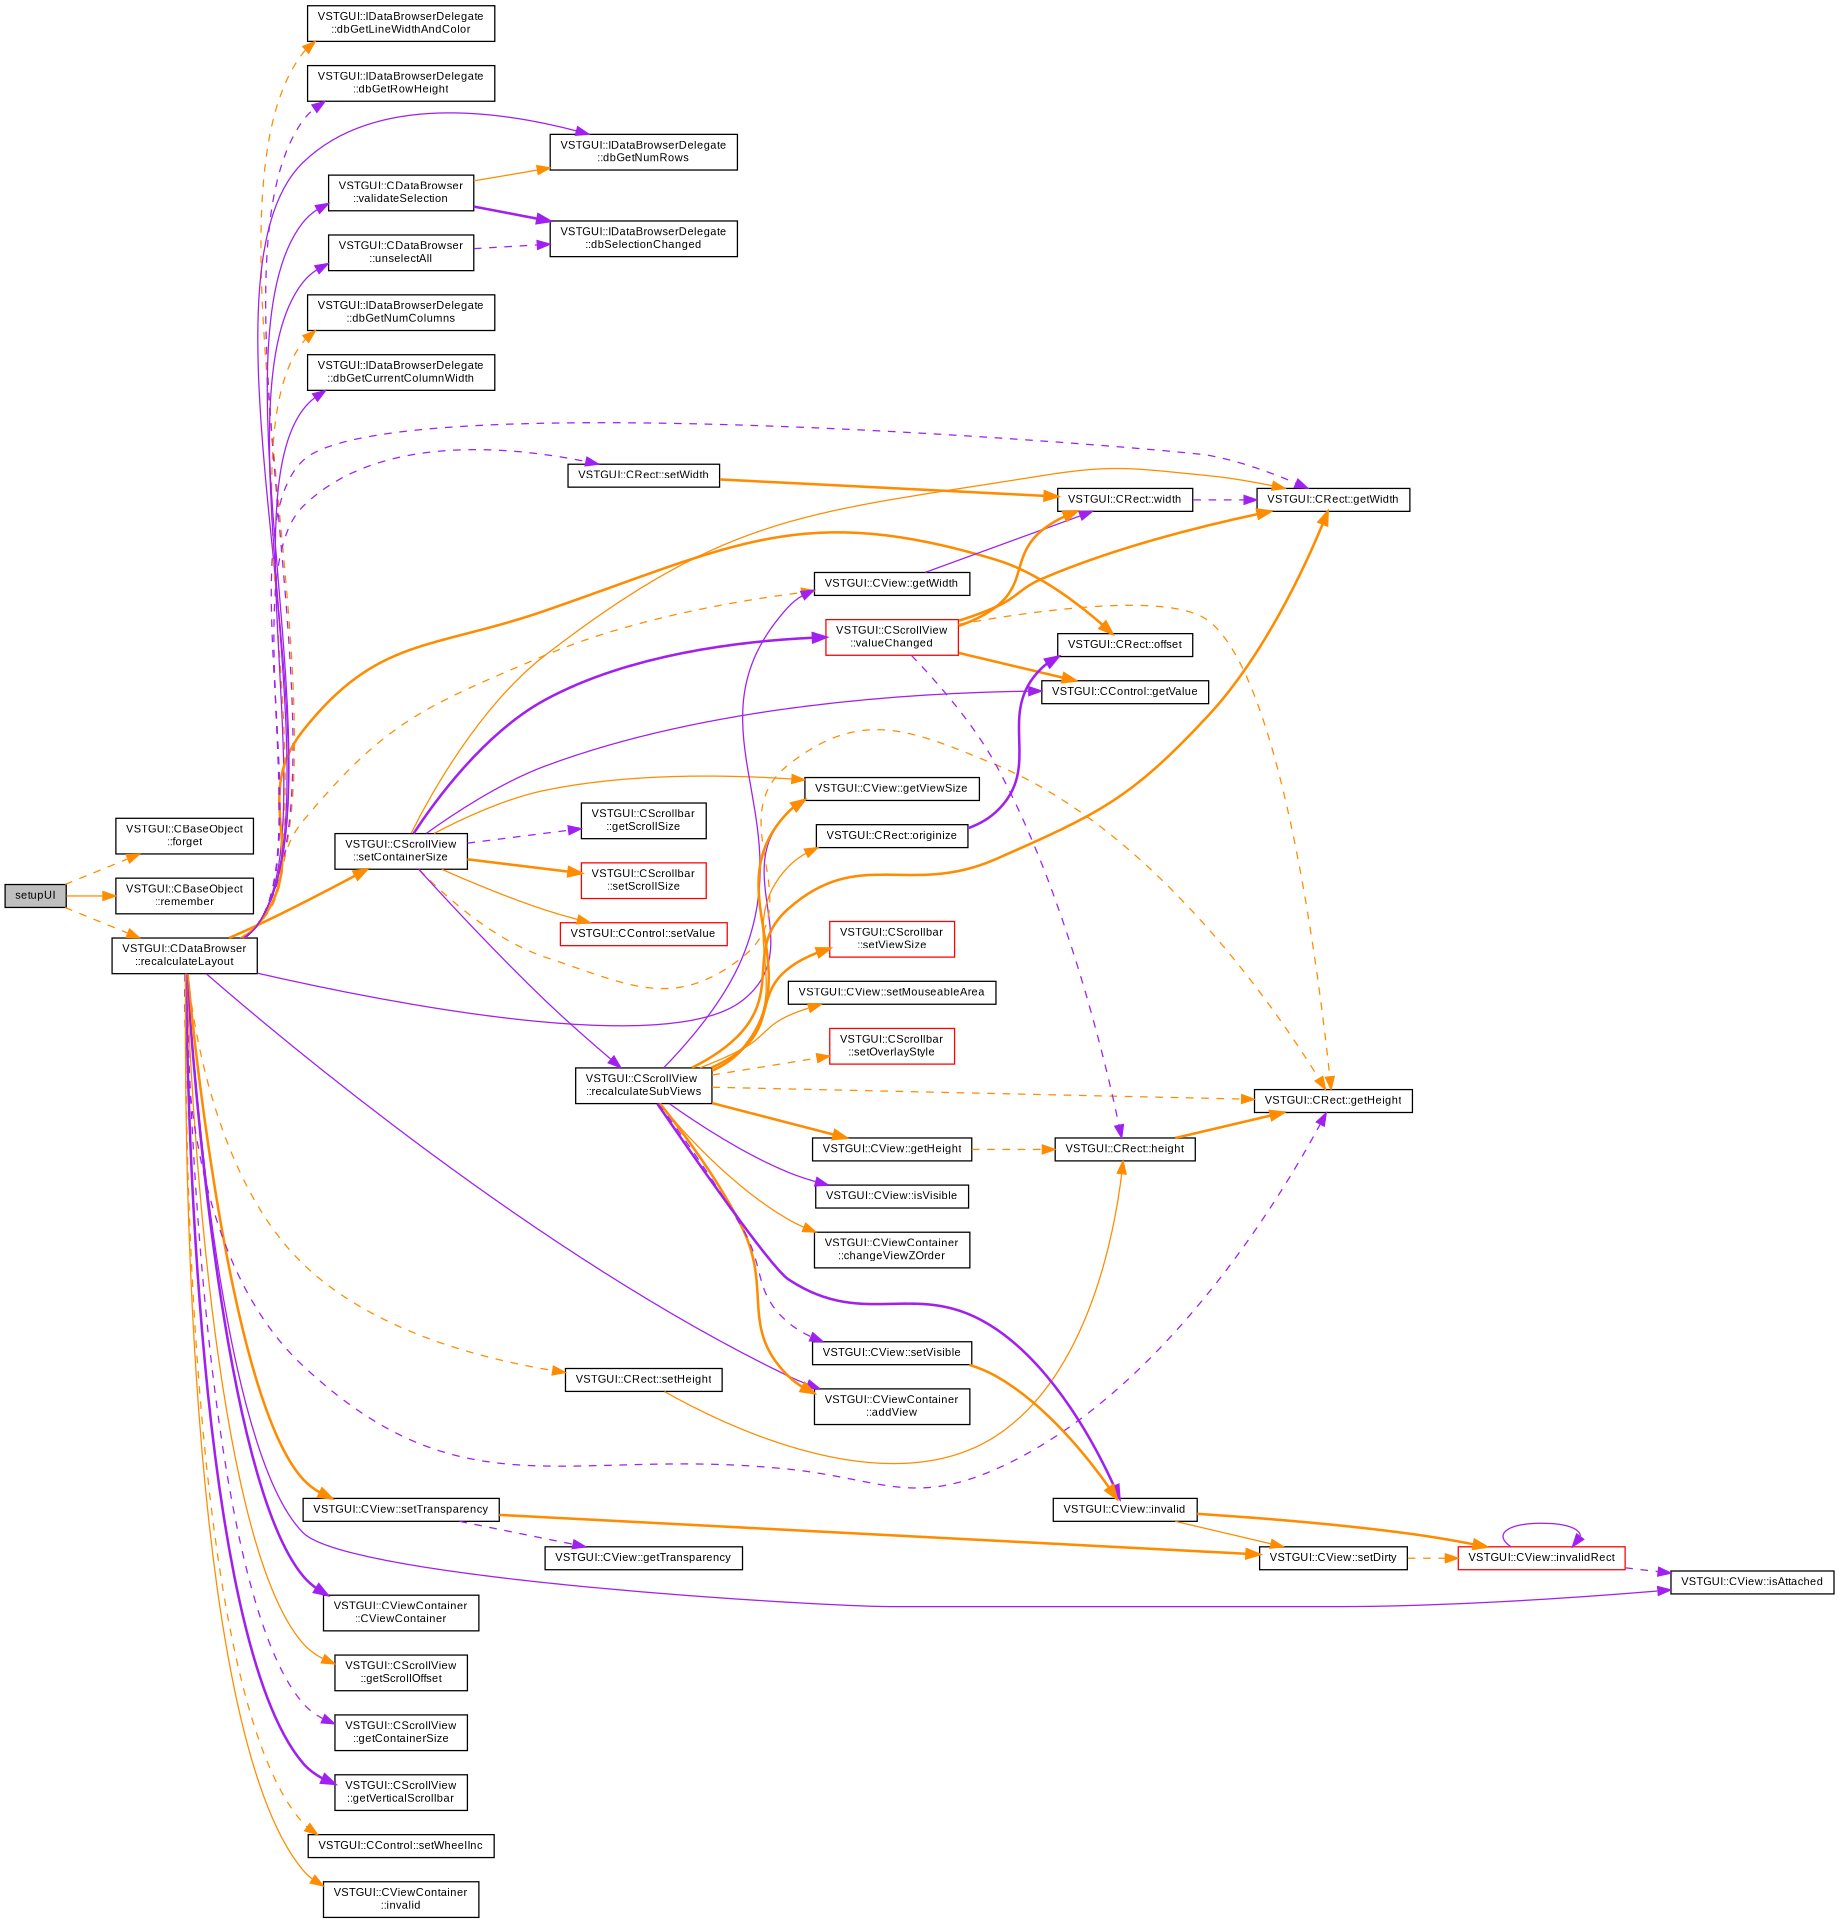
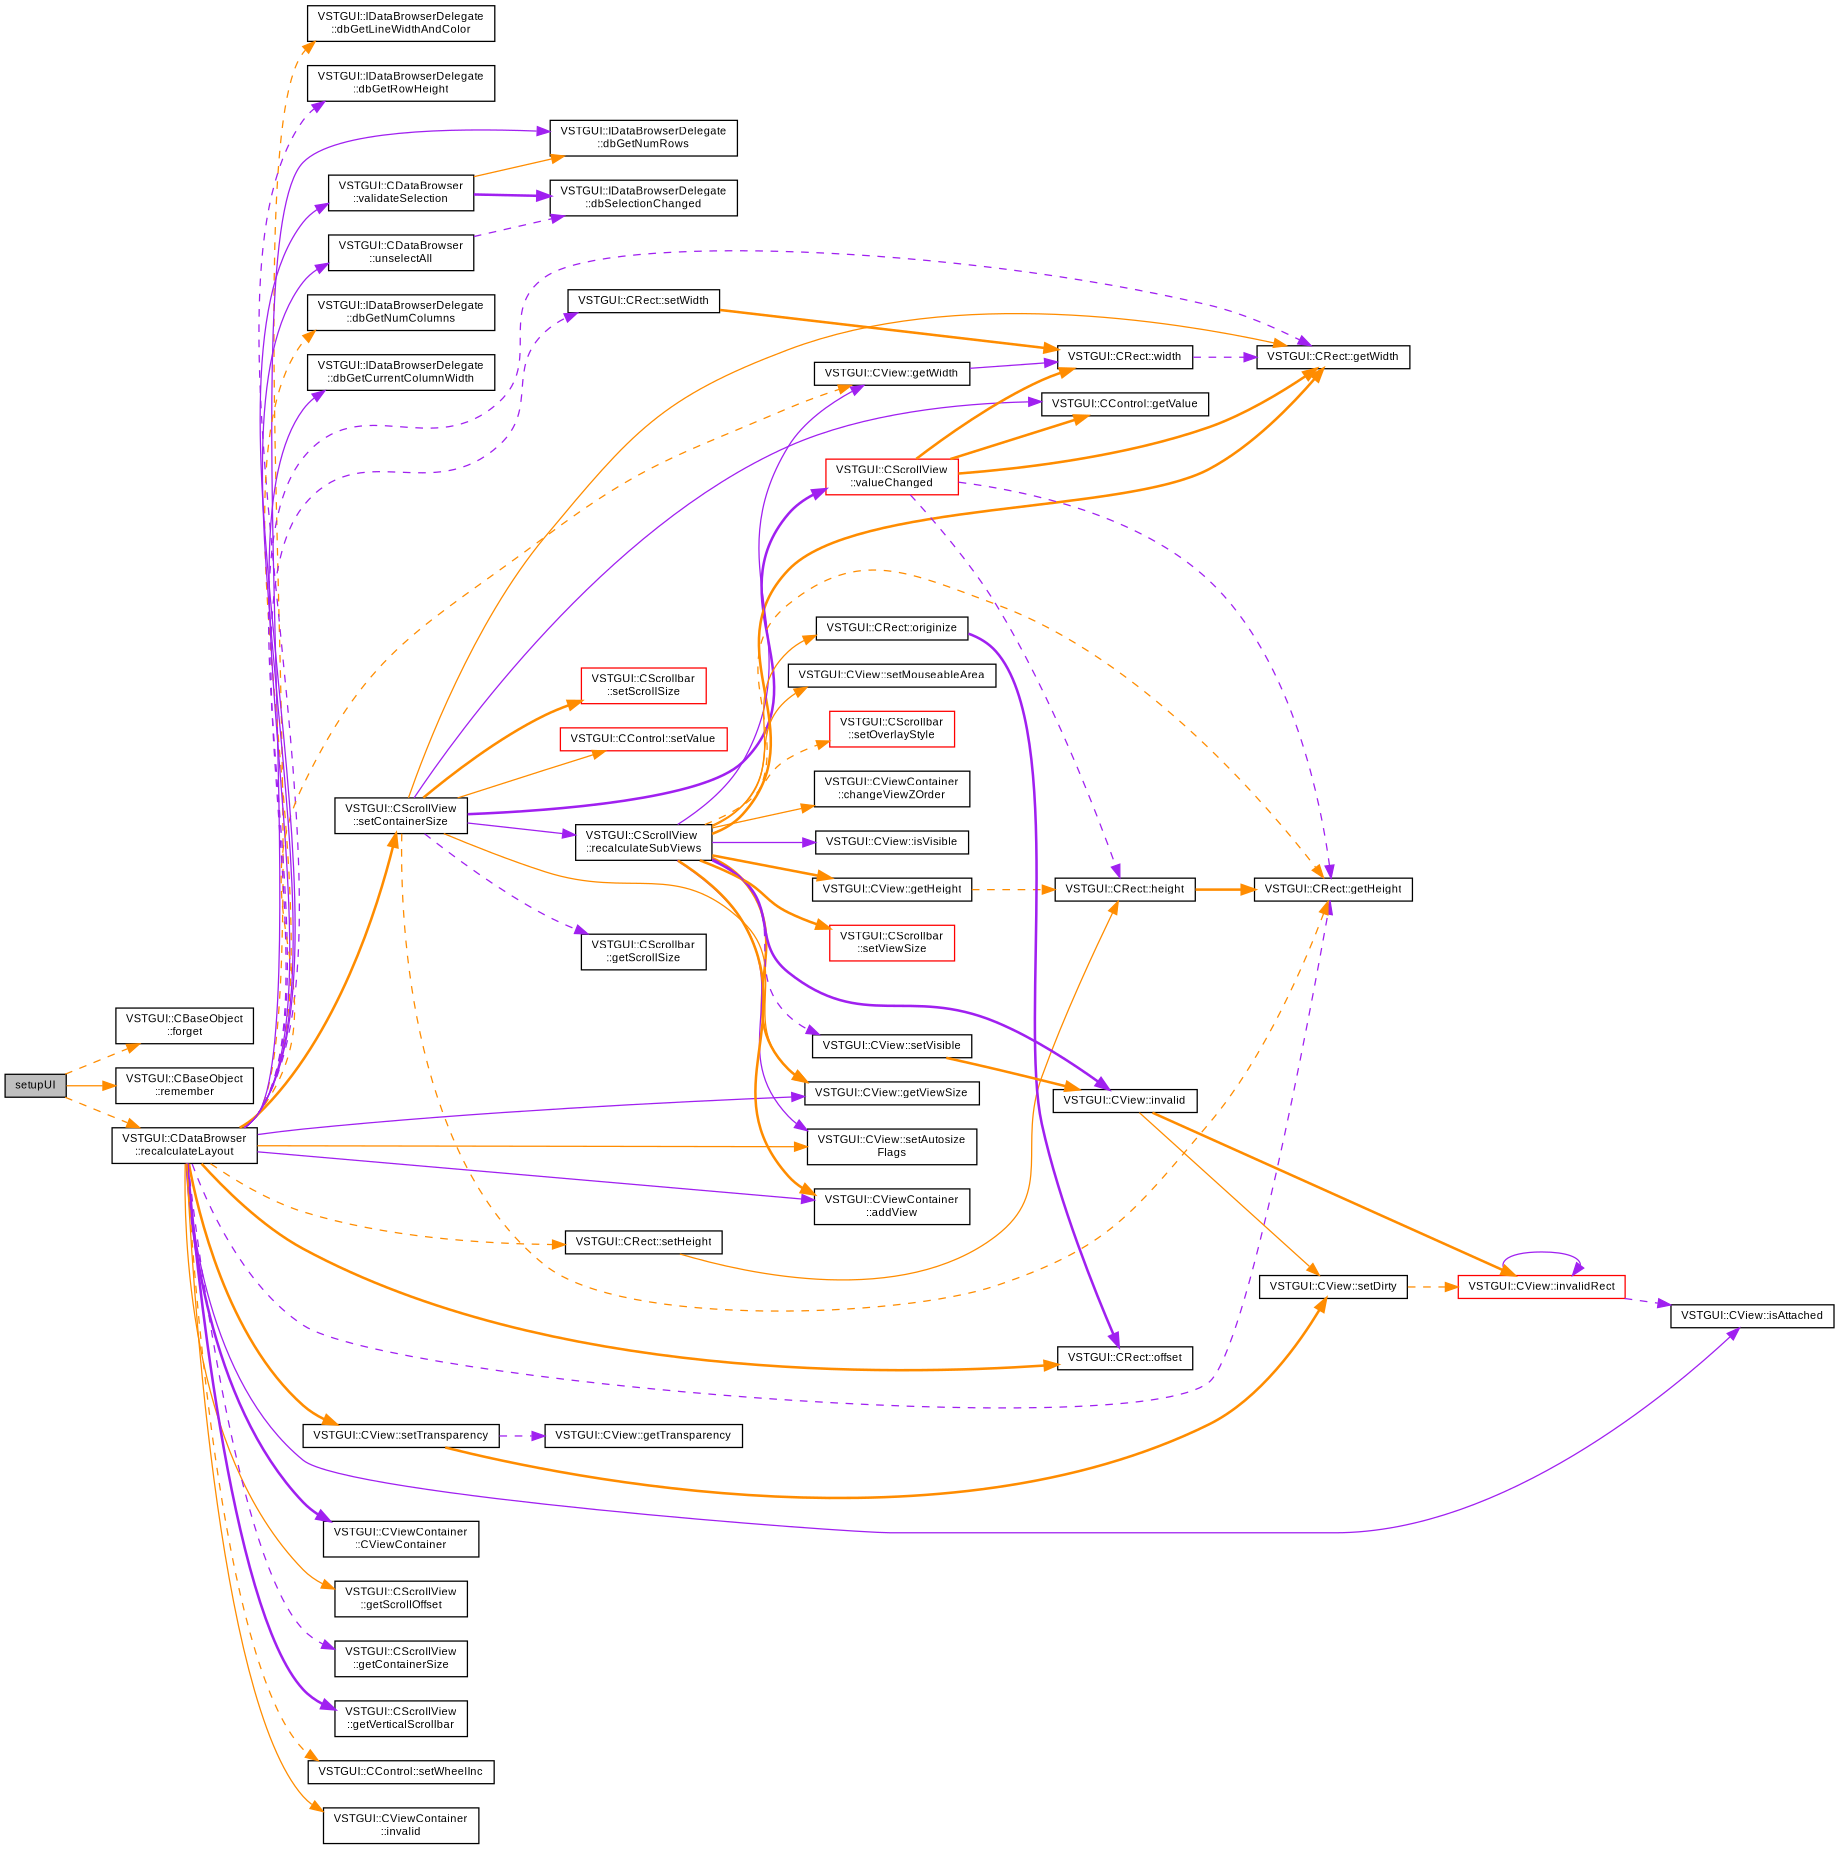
edge "VSTGUI::CScrollView ::valueChanged" -> "VSTGUI::CRect::getHeight": color darkorange -> purple
node "VSTGUI::CView::setAutosize Flags": added
